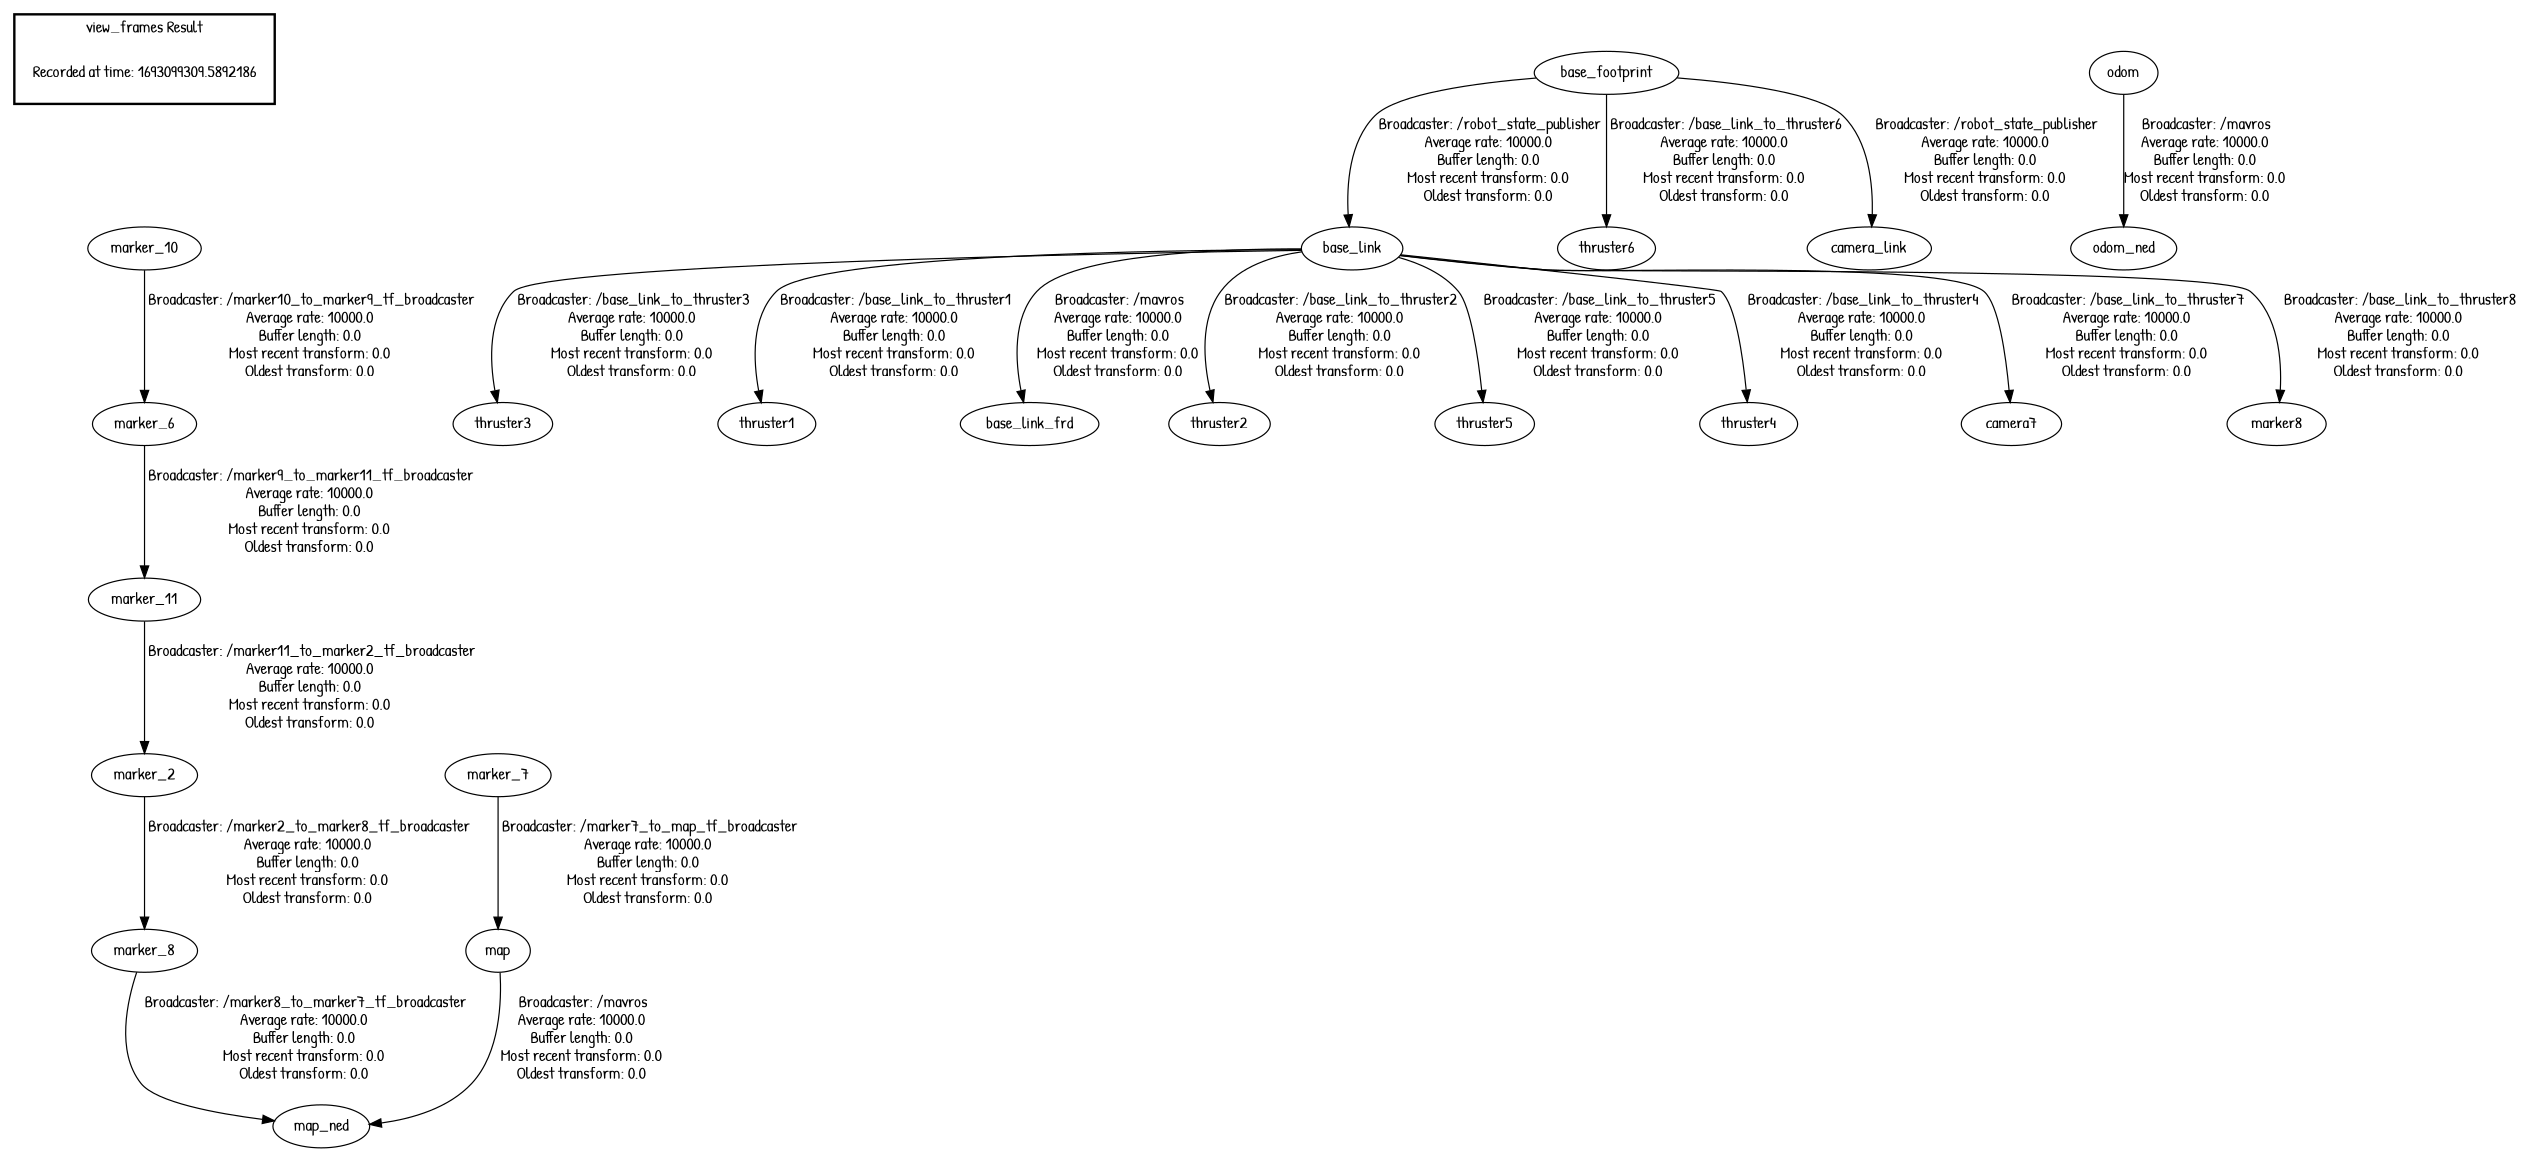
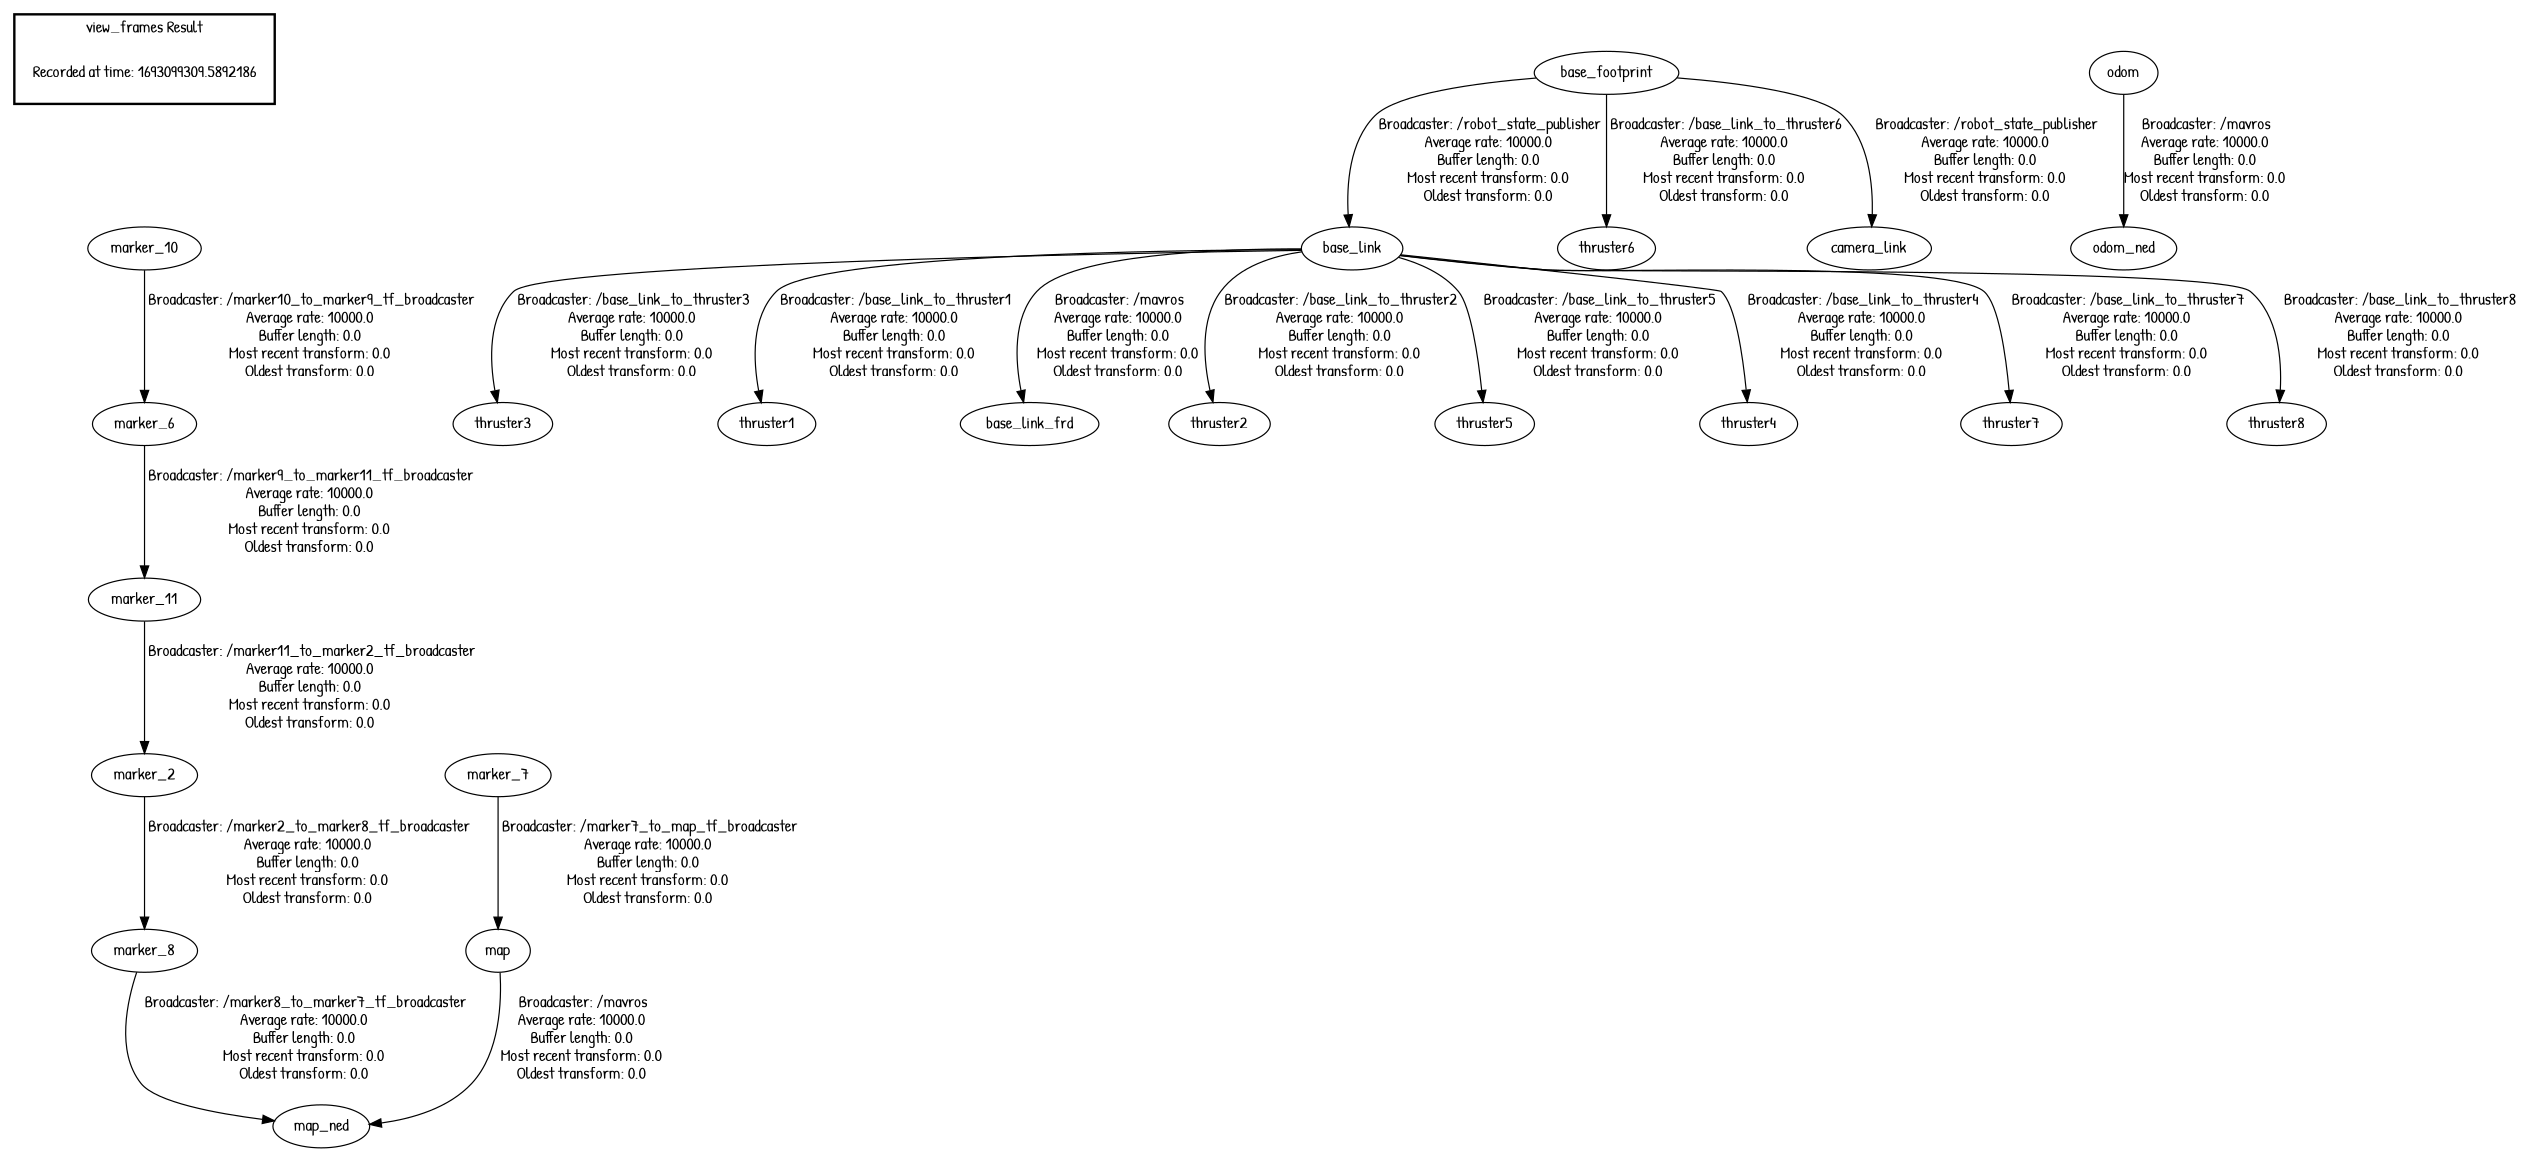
node "camera7": label "camera7" -> "thruster7"
node "marker8": label "marker8" -> "thruster8"
